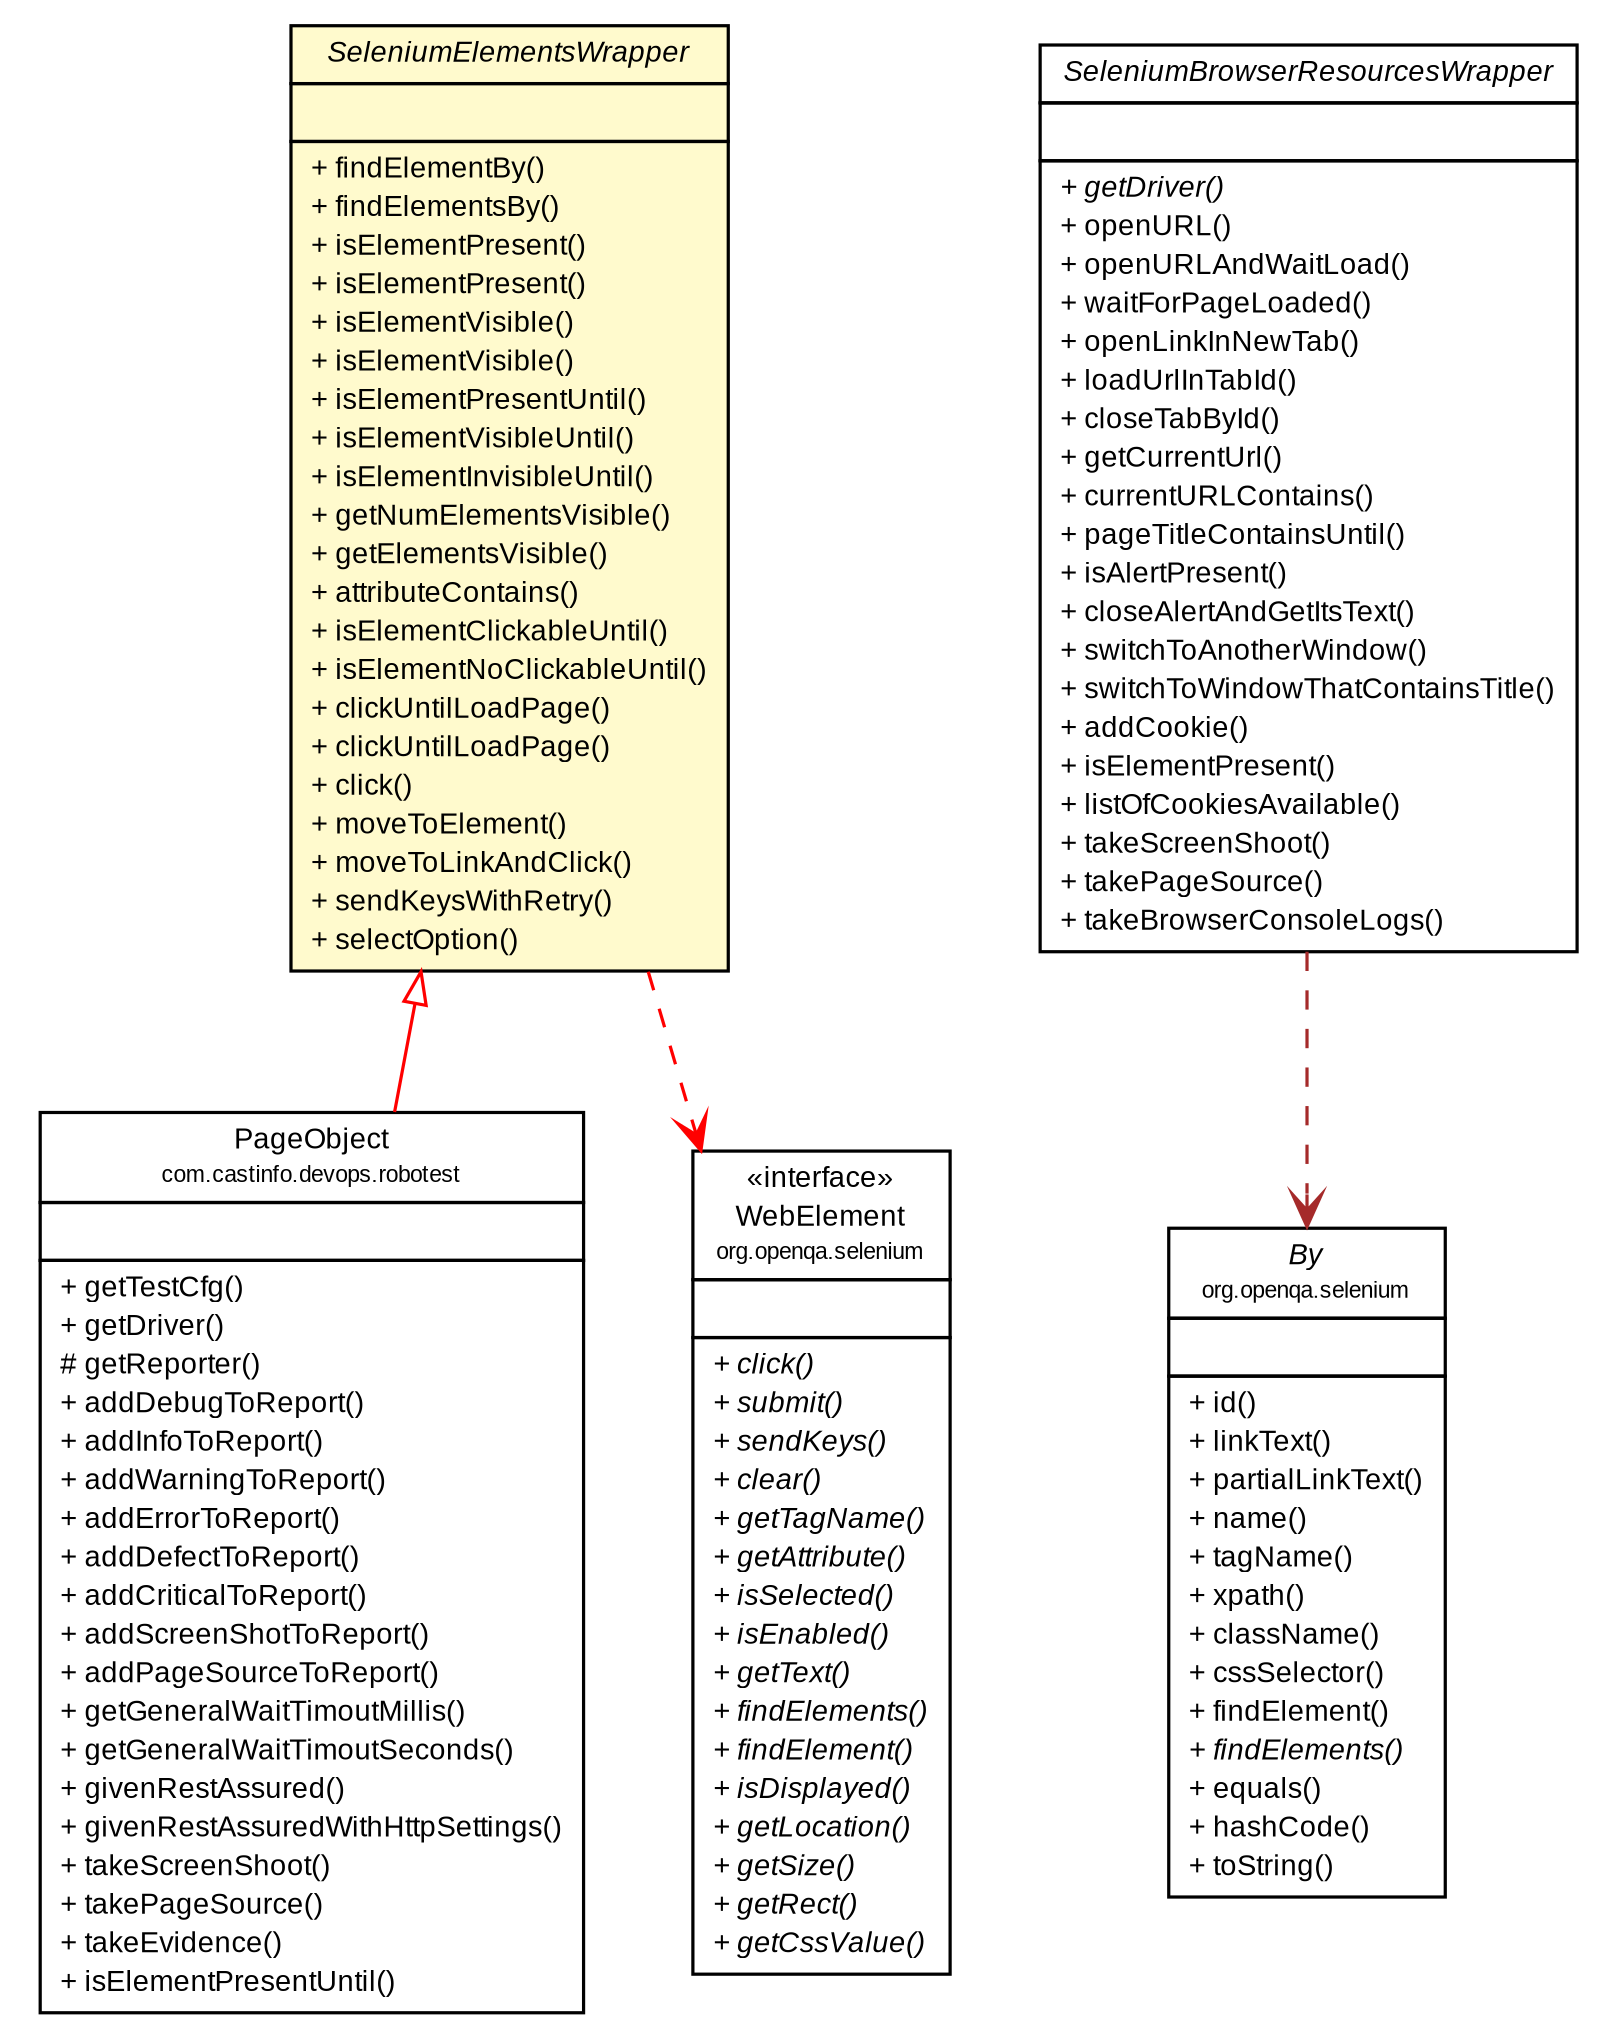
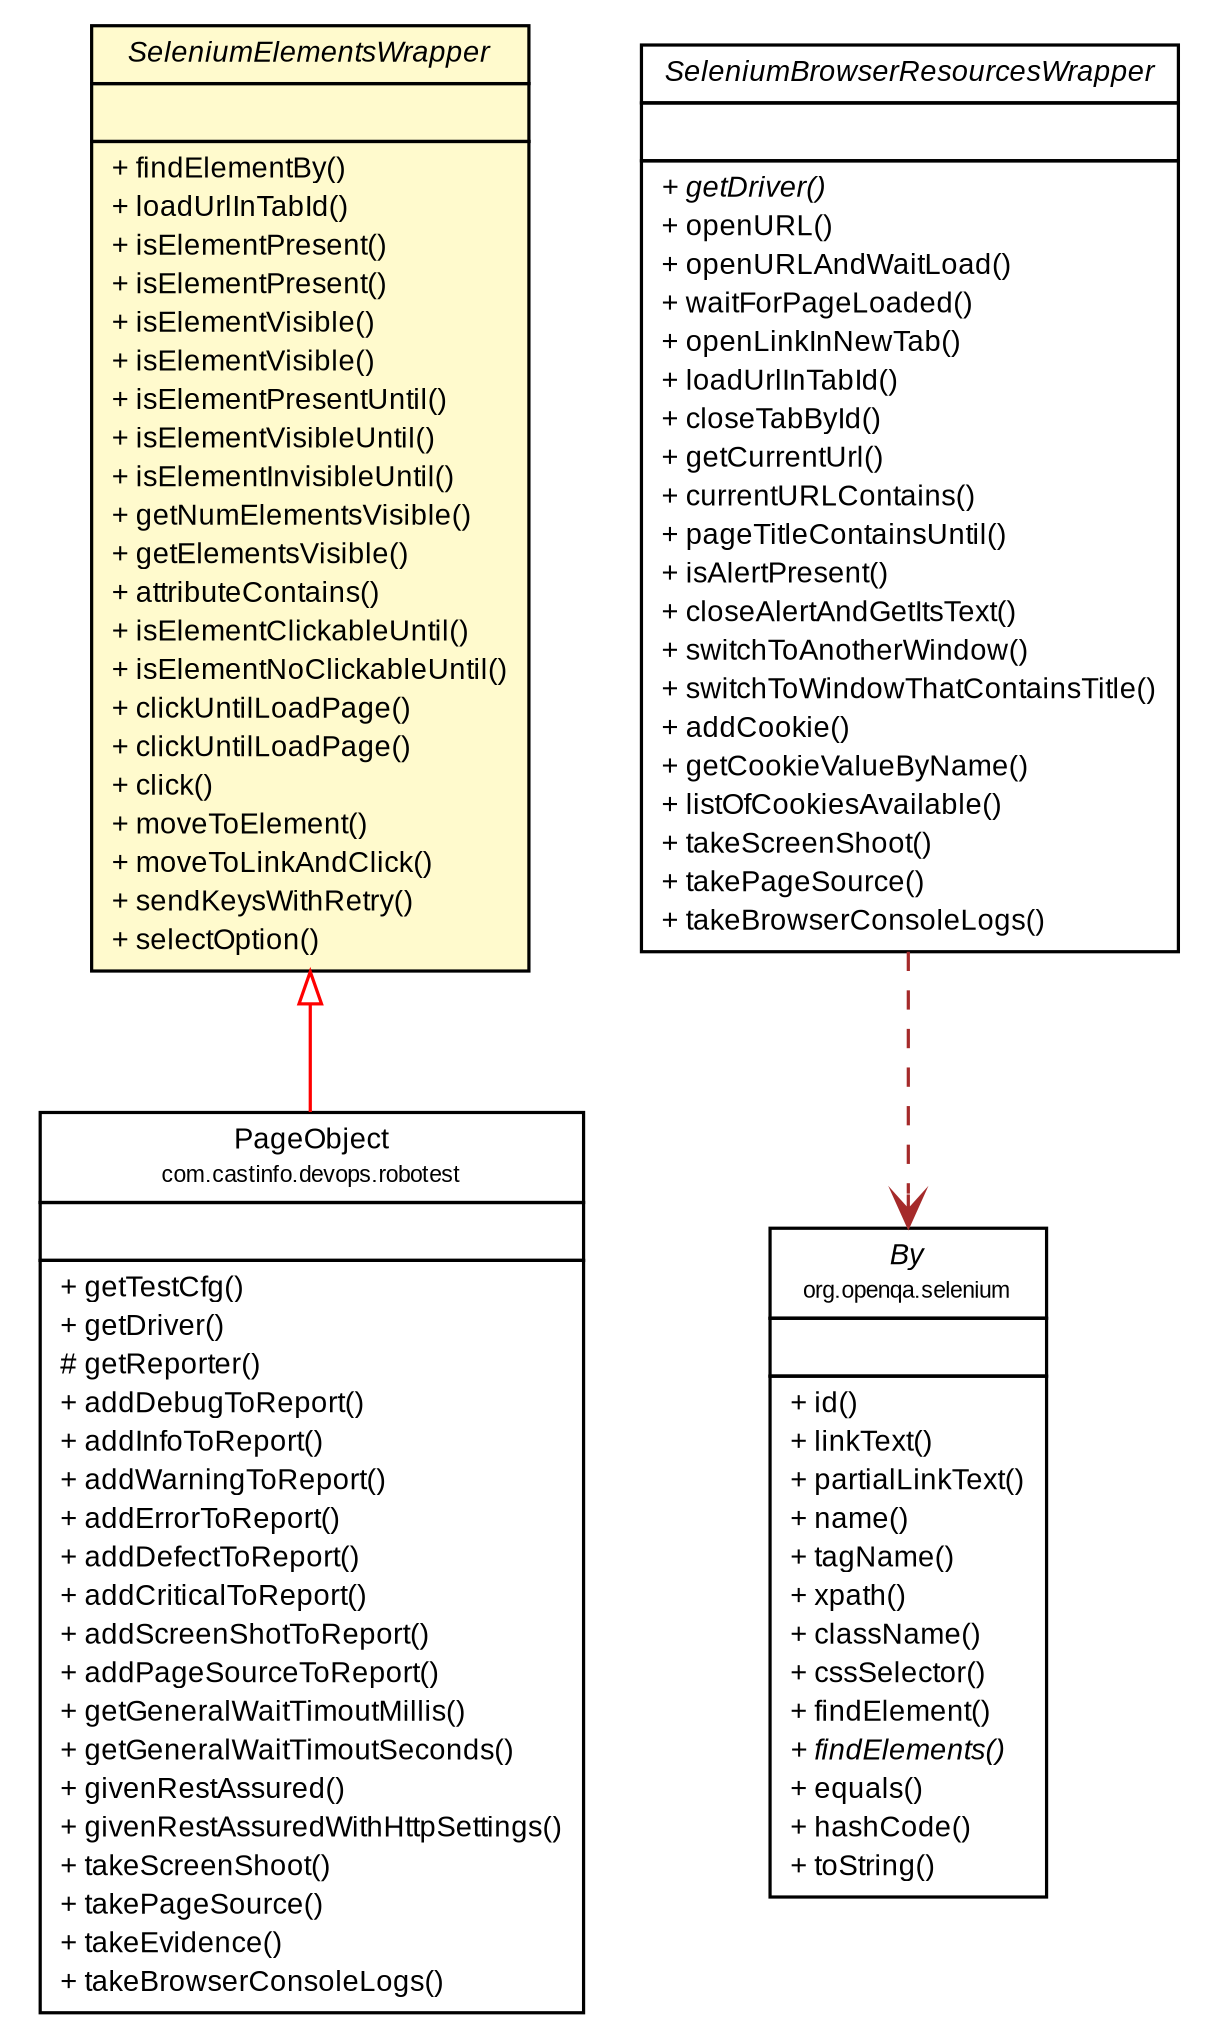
node "SeleniumElementsWrapper": text "+ findElementsBy()" -> "+ loadUrlInTabId()"
node "SeleniumBrowserResourcesWrapper": text "+ isElementPresent()" -> "+ getCookieValueByName()"
node "WebElement": removed
node "PageObject": text "+ isElementPresentUntil()" -> "+ takeBrowserConsoleLogs()"
